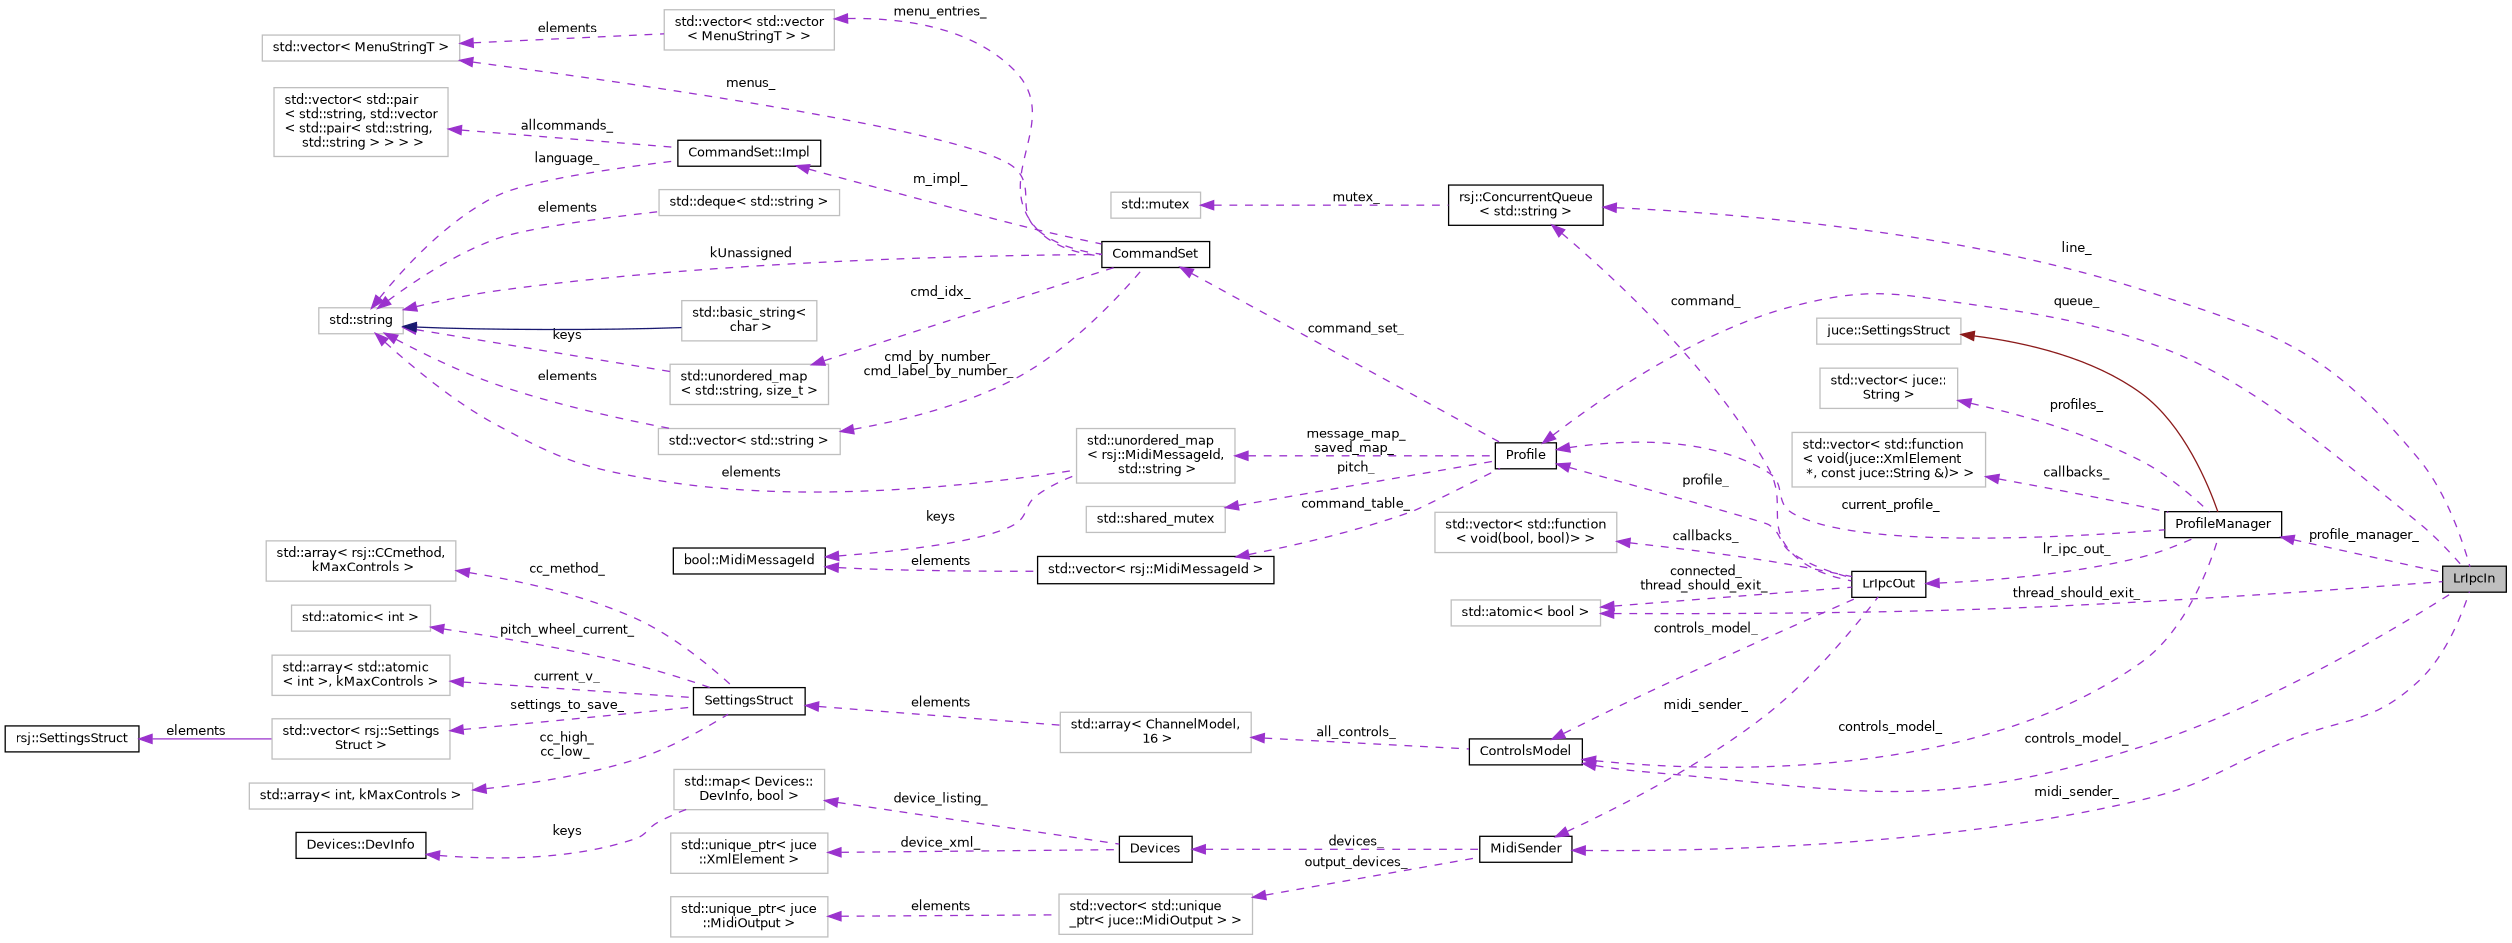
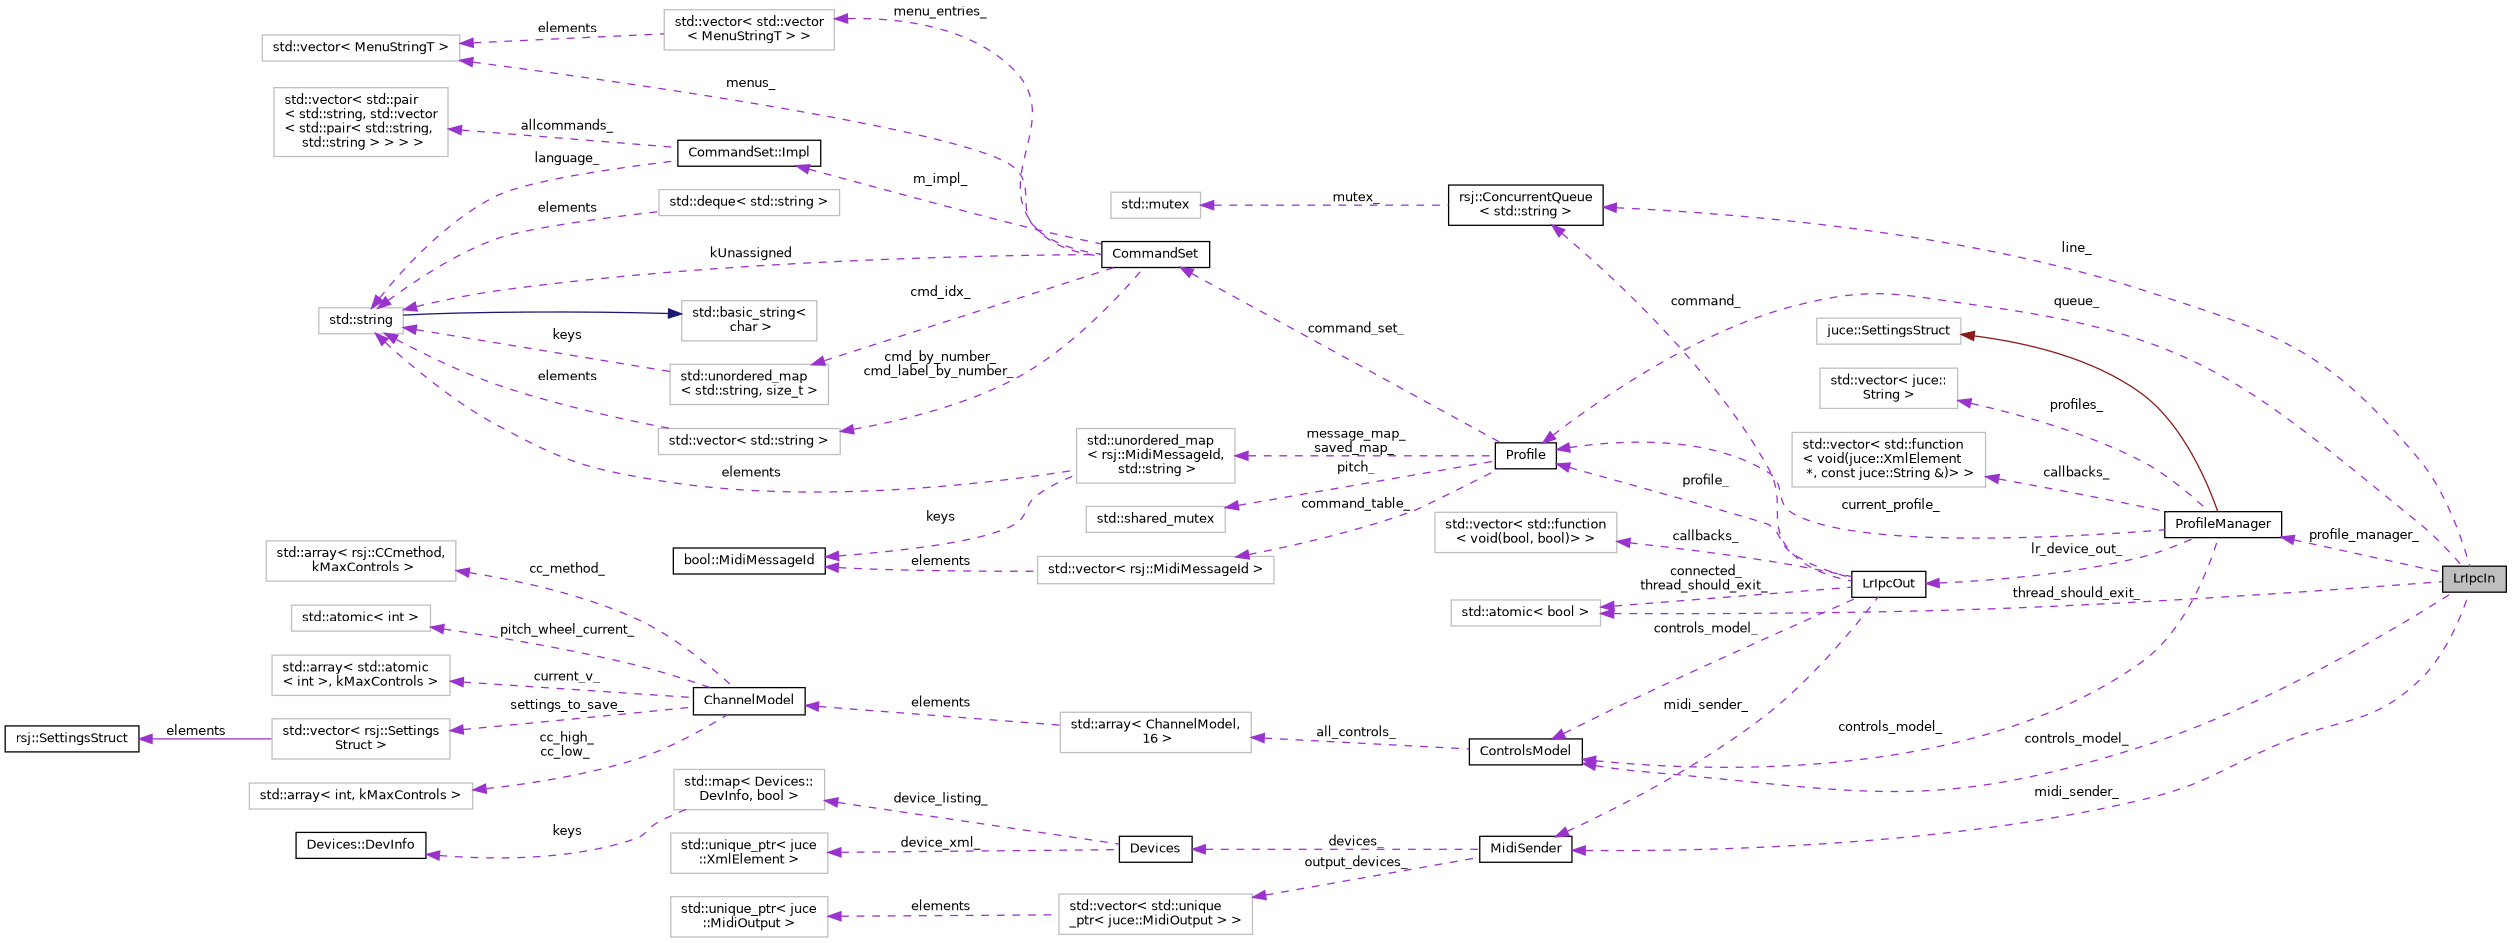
edge "std::basic_string< char >" -> "std::string": reversed
edge "ProfileManager" -> "LrIpcOut": label " lr_ipc_out_" -> " lr_device_out_"
node "std::vector< rsj::MidiMessageId >": color black -> grey75
node "SettingsStruct": label "SettingsStruct" -> "ChannelModel"
